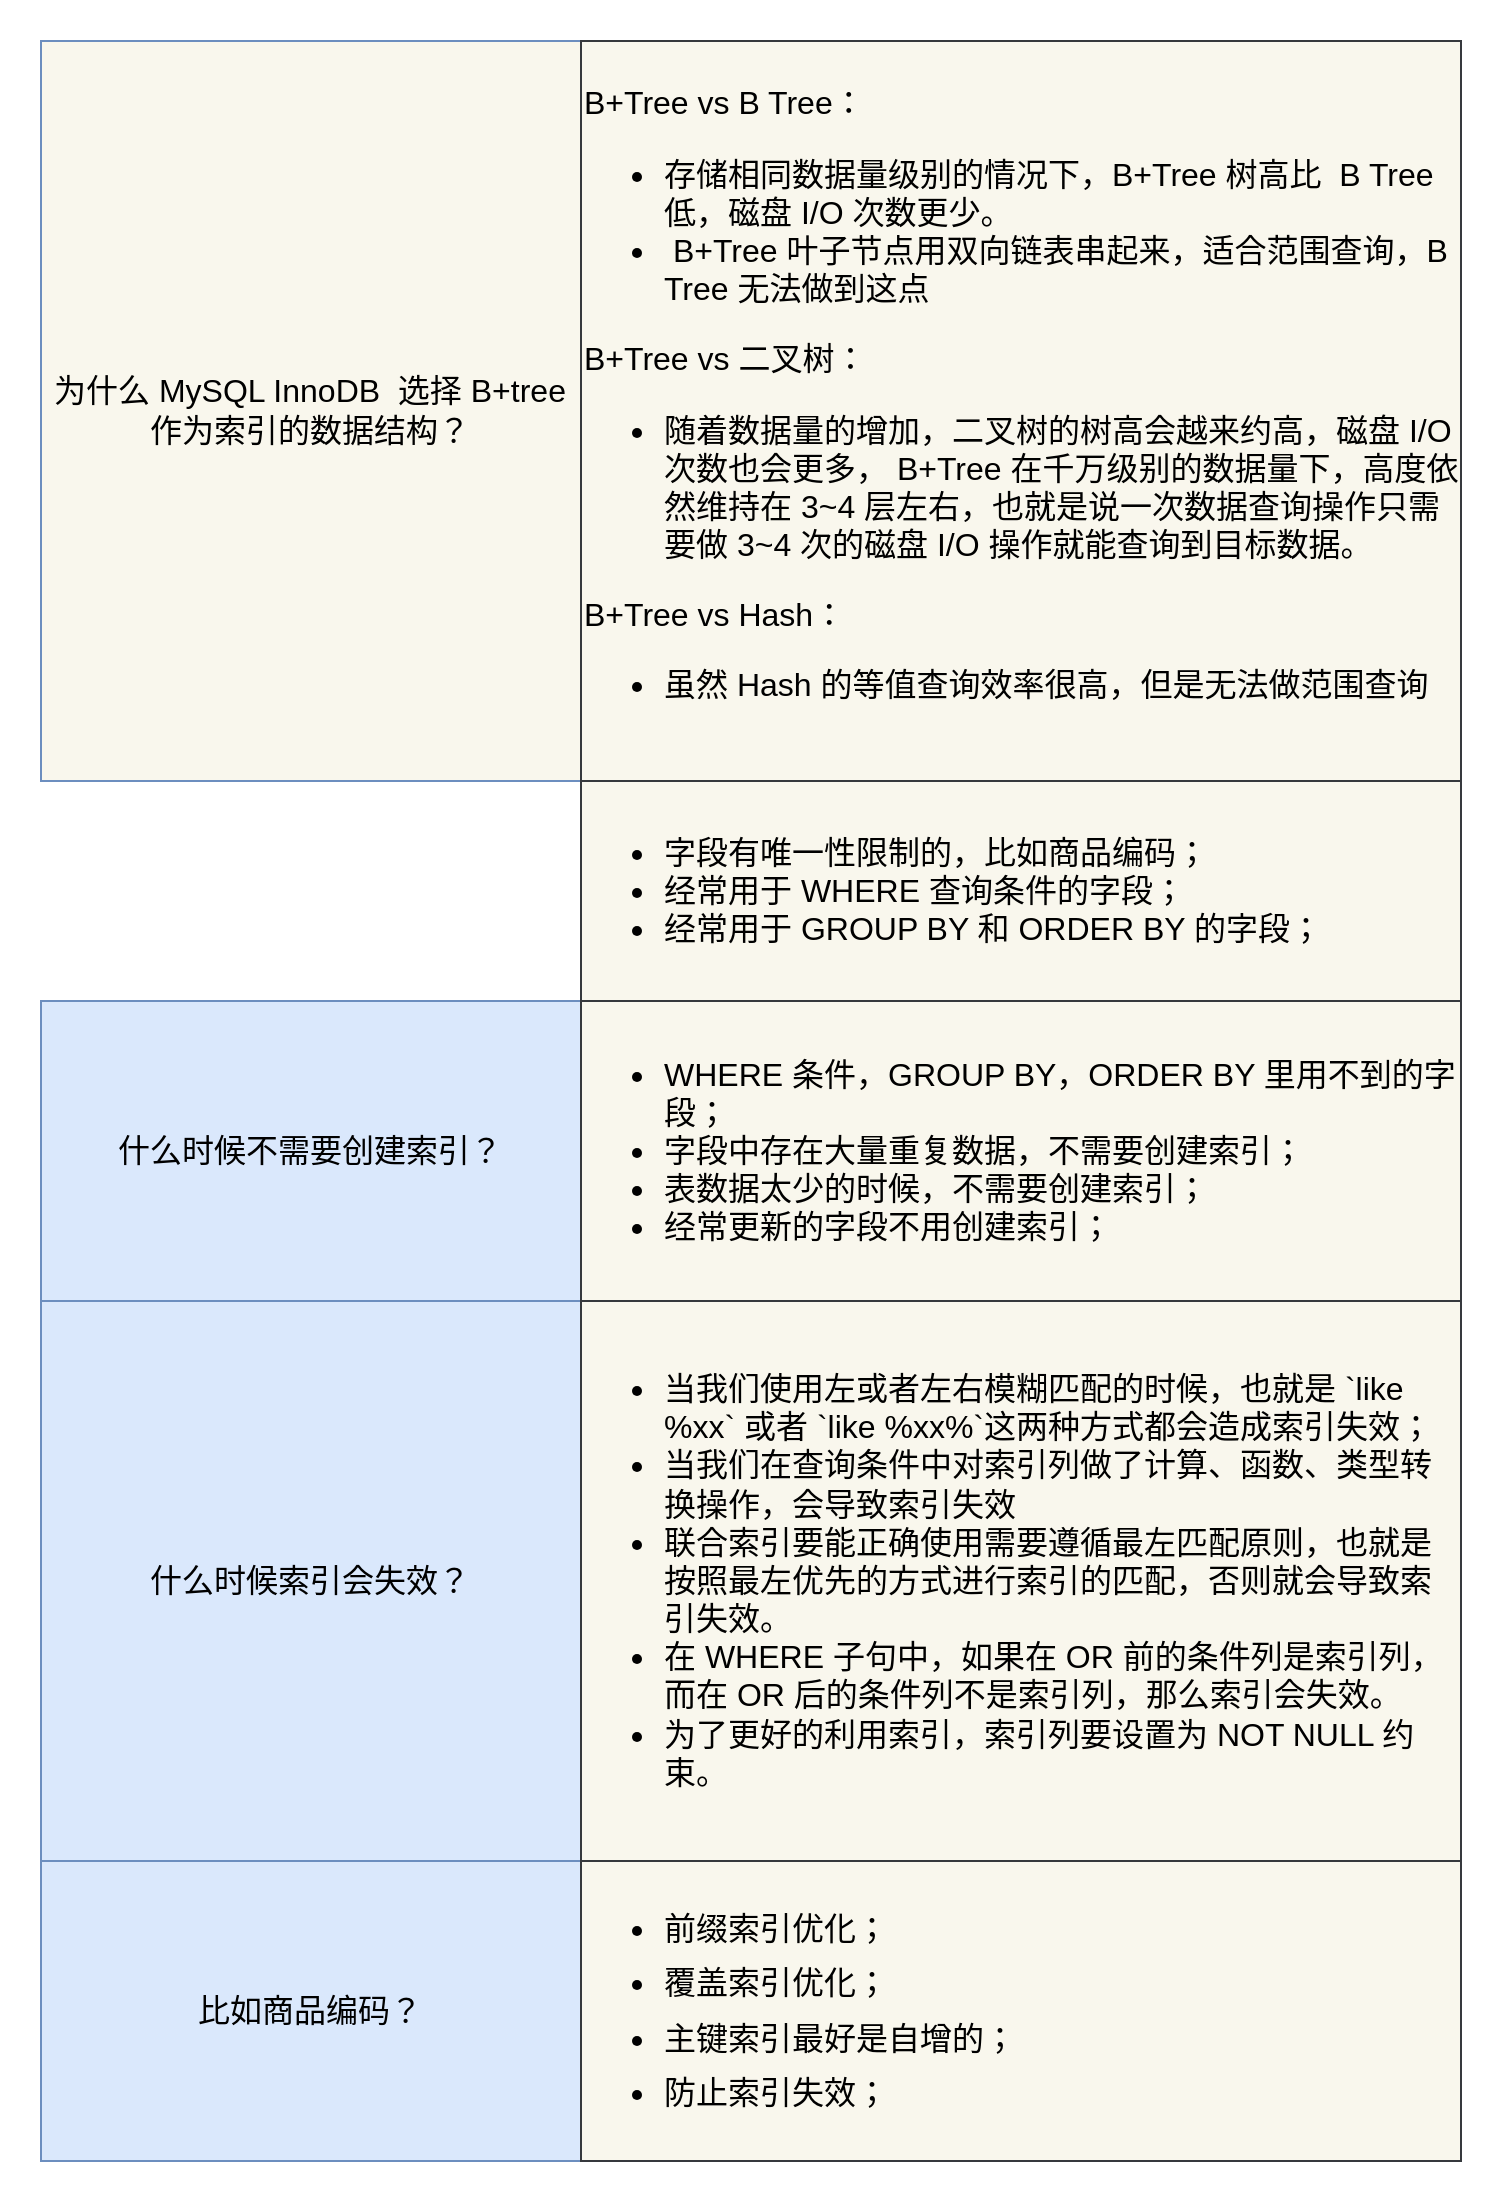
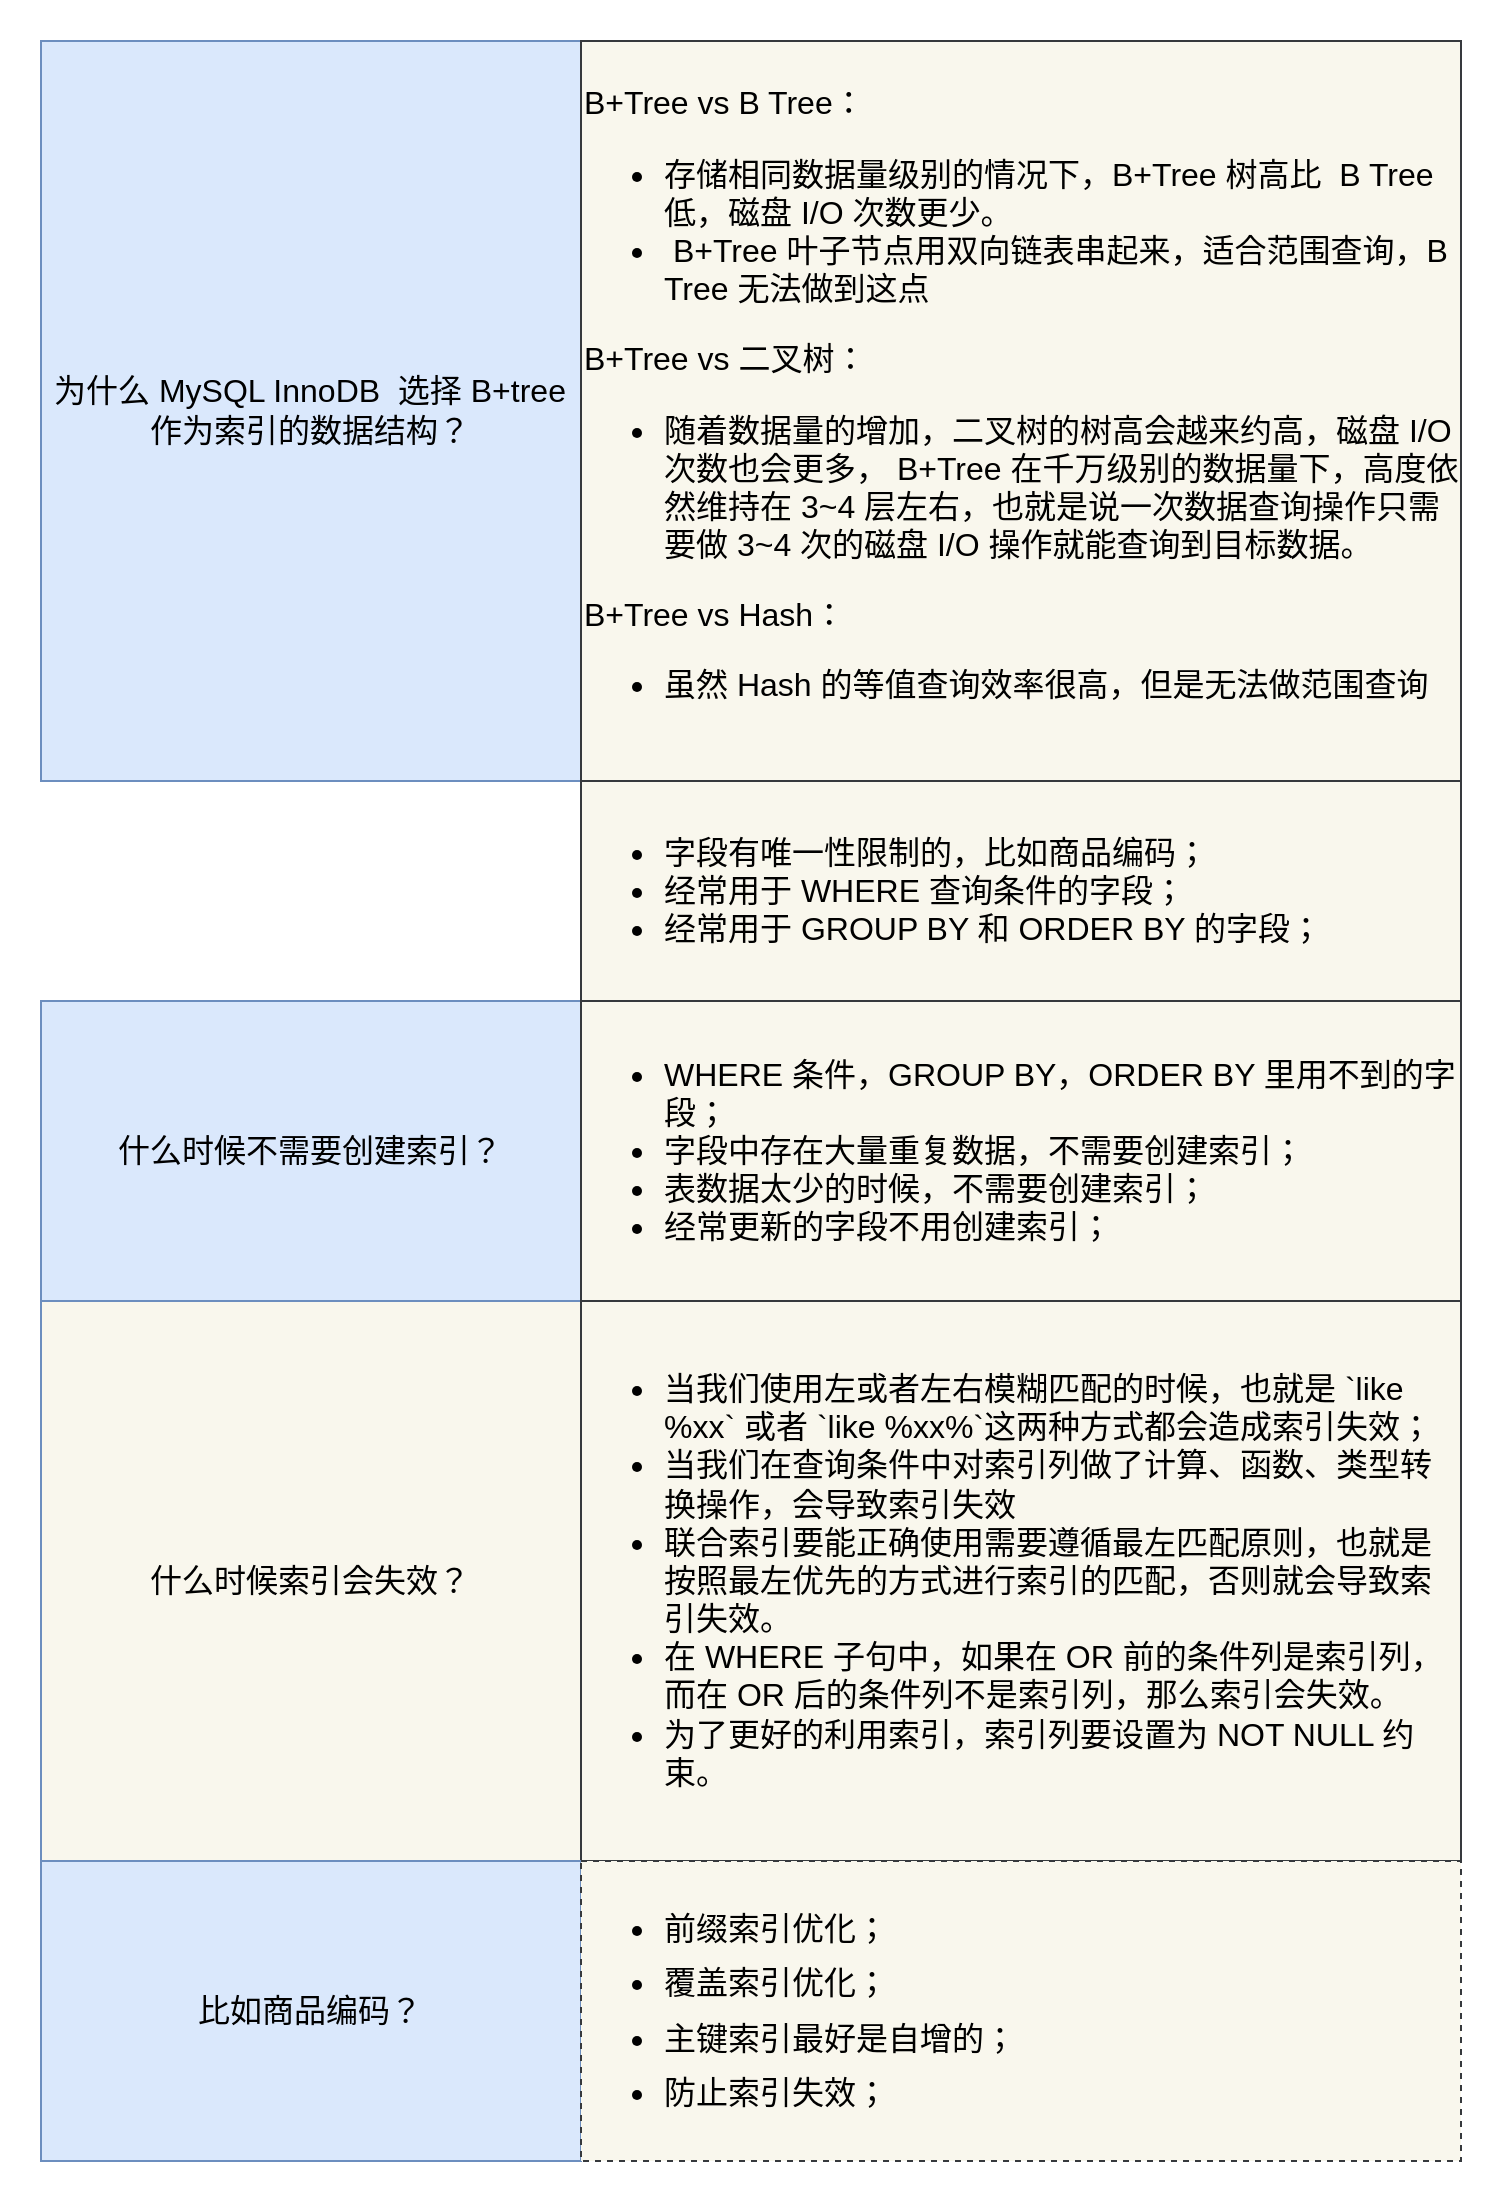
node "为什么 MySQL InnoDB 选择 B+tree 作为索引的数据结构？": fillcolor #f9f7ed -> #dae8fc
node "什么时候索引会失效？": fillcolor #dae8fc -> #f9f7ed
node "前缀索引优化； 覆盖索引优化； 主键索引最好是自增的； 防止索引失效；": style solid -> dashed
